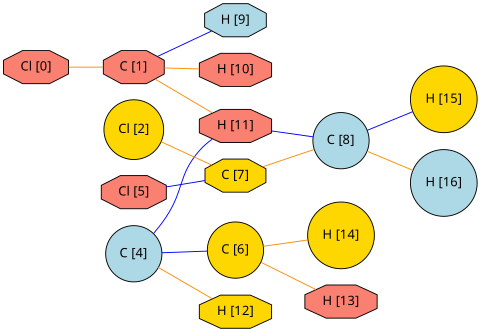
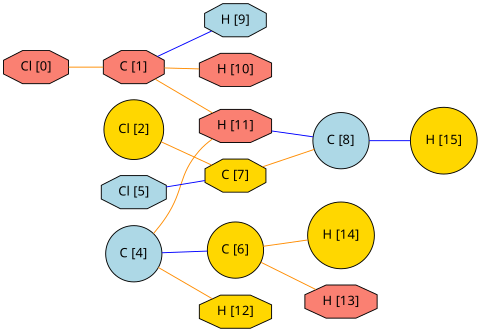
node "H [16]": removed
node "Cl [5]": fillcolor salmon -> lightblue
edge "H [11]" -- "C [4]": color blue -> darkorange
